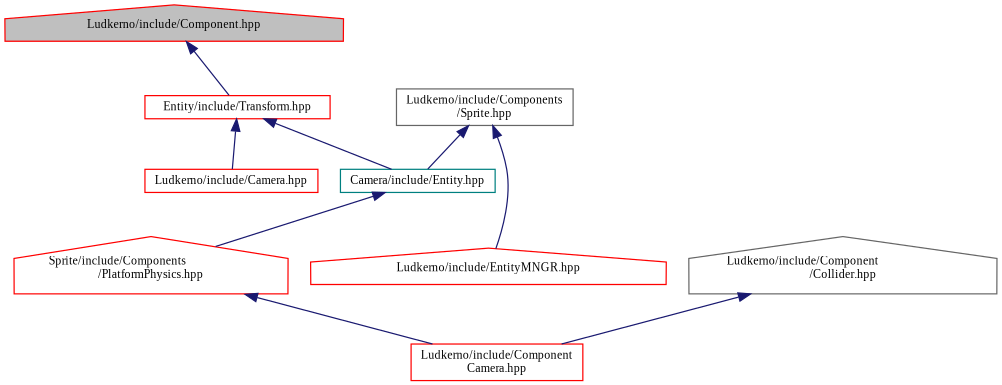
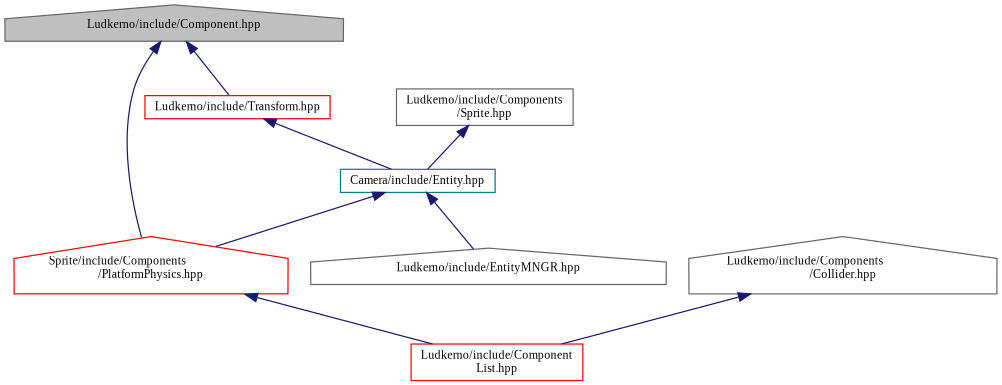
node "Ludkerno/include/Component.hpp": color red -> gray40
node "Entity/include/Transform.hpp": label "Entity/include/Transform.hpp" -> "Ludkerno/include/Transform.hpp"
edge "Sprite/include/Components /PlatformPhysics.hpp" -> "Ludkerno/include/Component.hpp": added
node "Ludkerno/include/Camera.hpp": removed
edge "Ludkerno/include/EntityMNGR.hpp" -> "Ludkerno/include/Components /Sprite.hpp": now "Ludkerno/include/EntityMNGR.hpp" -> "Camera/include/Entity.hpp"
node "Ludkerno/include/EntityMNGR.hpp": color red -> gray40
node "Ludkerno/include/Component /Collider.hpp": label "Ludkerno/include/Component /Collider.hpp" -> "Ludkerno/include/Components /Collider.hpp"
node "Ludkerno/include/Component Camera.hpp": label "Ludkerno/include/Component Camera.hpp" -> "Ludkerno/include/Component List.hpp"
